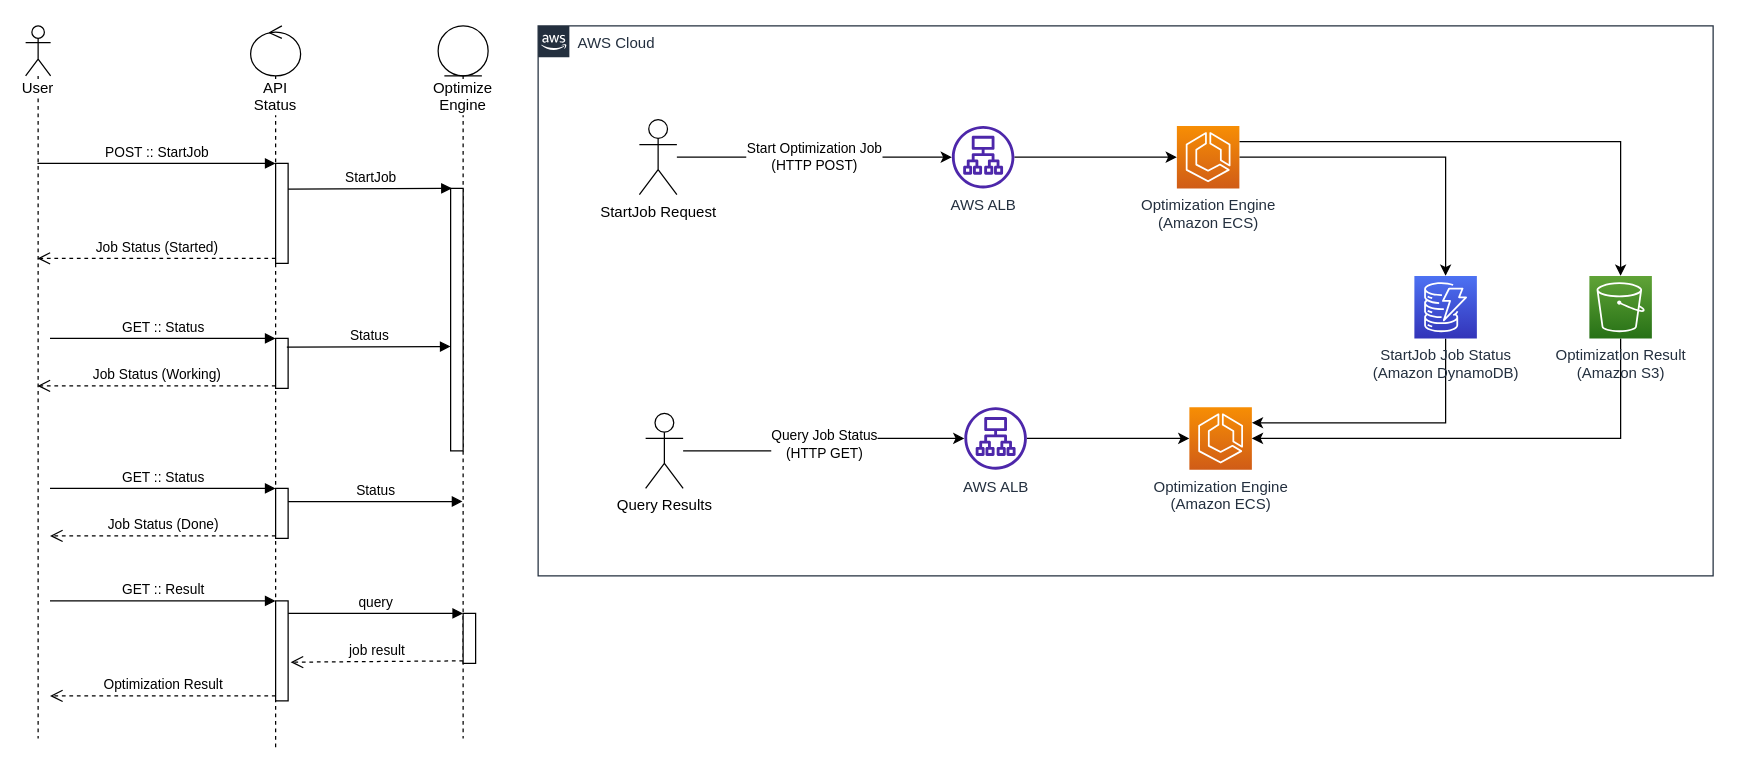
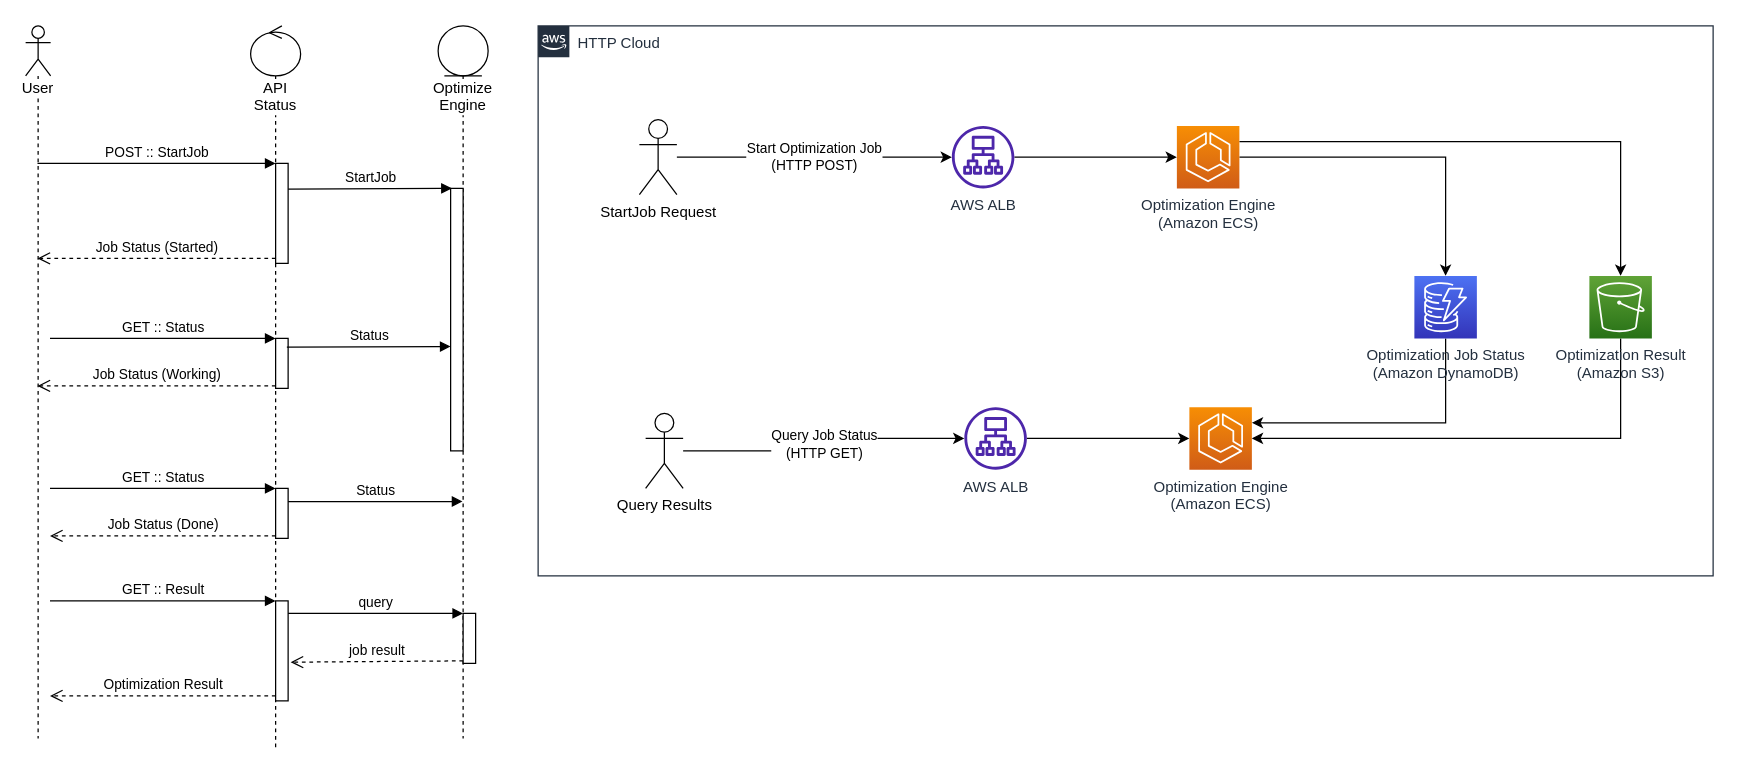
node "AWS Cloud": label "AWS Cloud" -> "HTTP Cloud"
node "StartJob Job Status (Amazon DynamoDB)": label "StartJob Job Status (Amazon DynamoDB)" -> "Optimization Job Status (Amazon DynamoDB)"
